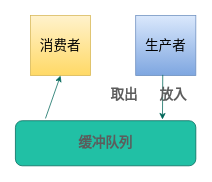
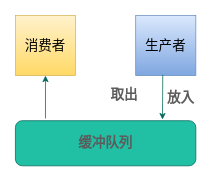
node "消费者": moved (60, 45) -> (45, 45)
node "放入": moved (173, 94) -> (180, 98)
